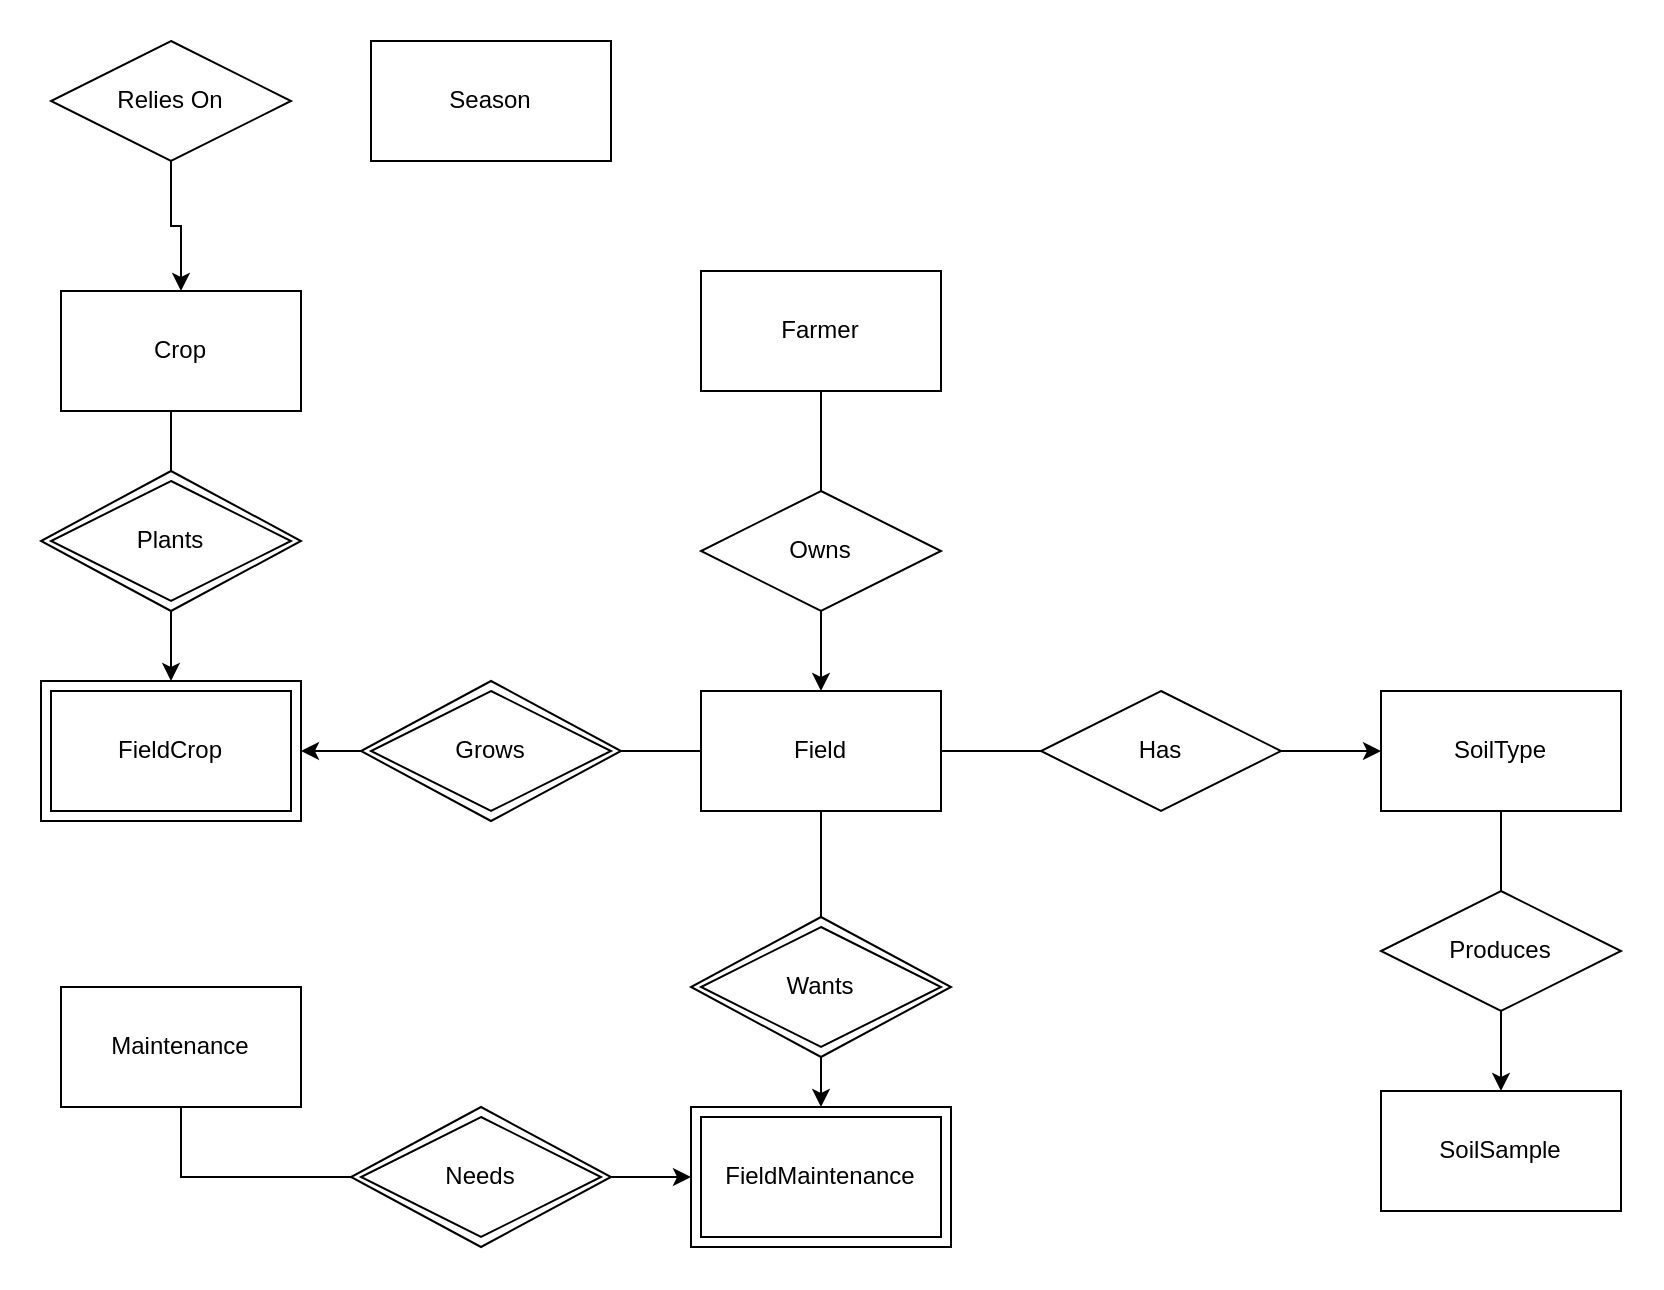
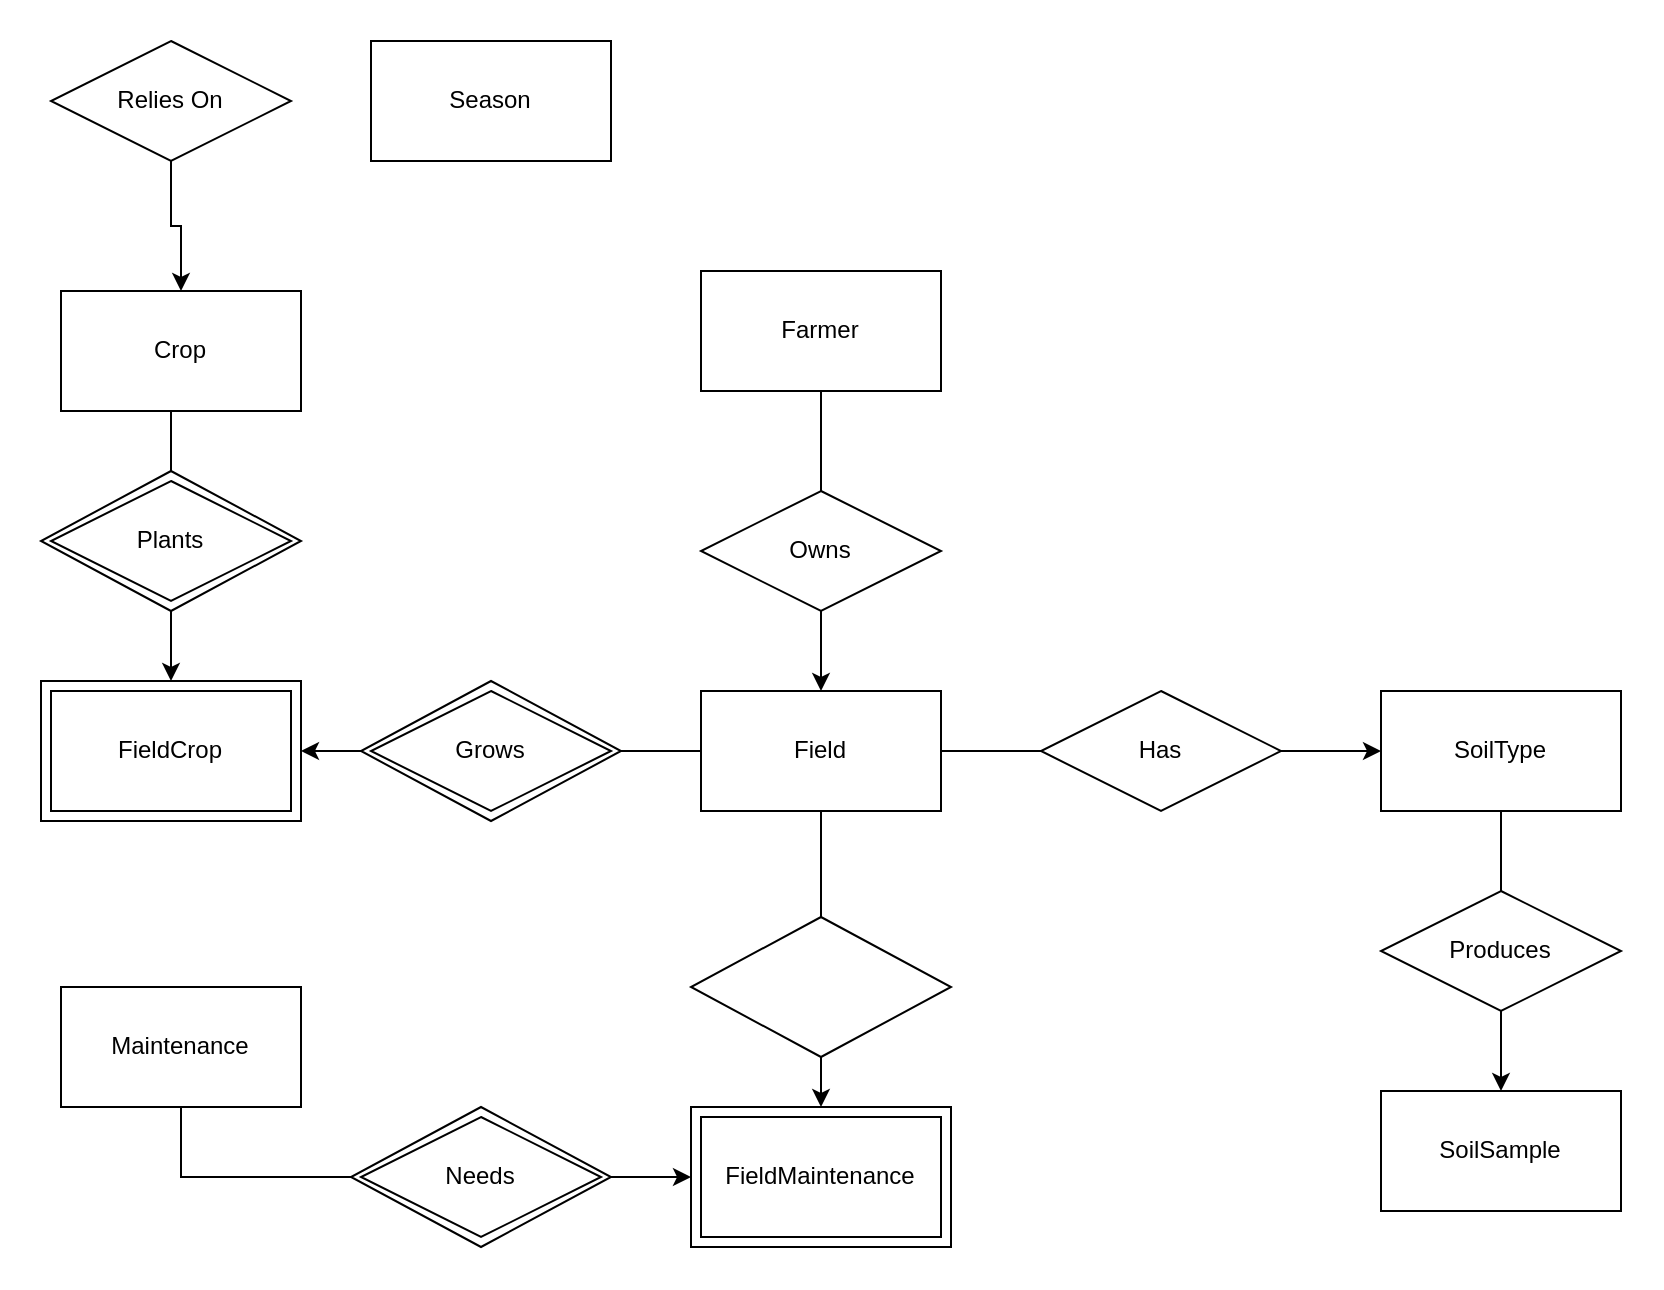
node "Wants": removed
